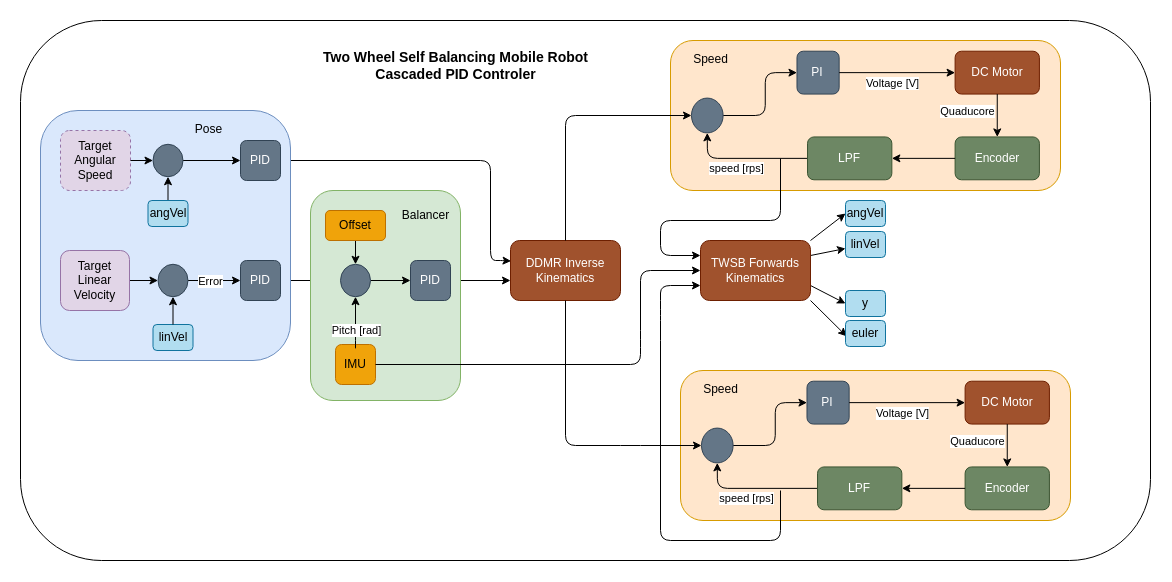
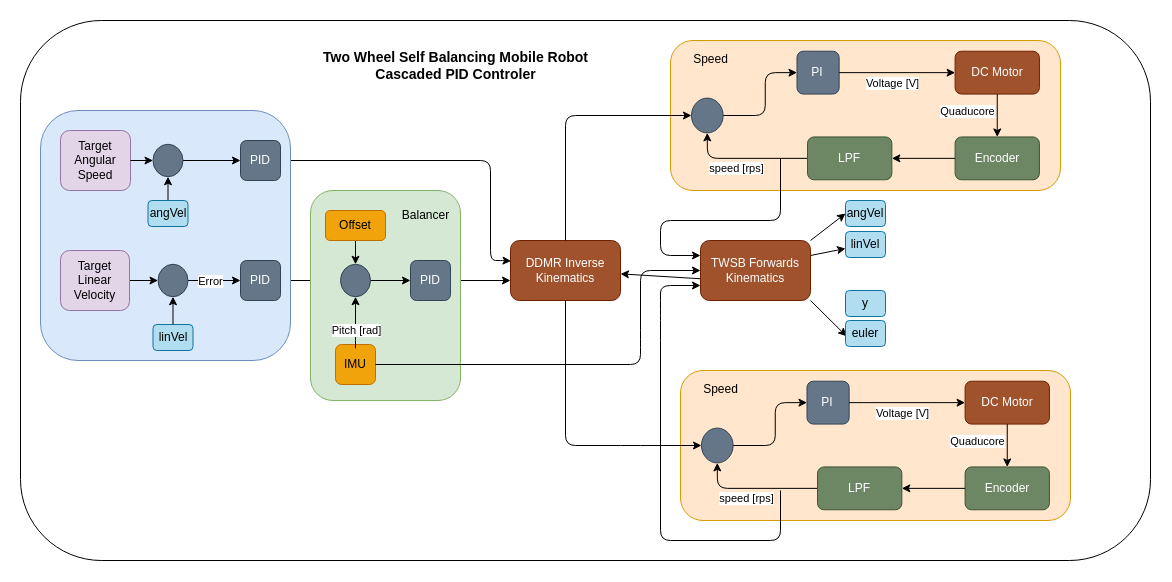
node "Pose": removed
node "Target Angular Speed": style dashed -> solid
edge "TWSB Forwards Kinematics" -> "y": now "TWSB Forwards Kinematics" -> "DDMR Inverse Kinematics"
